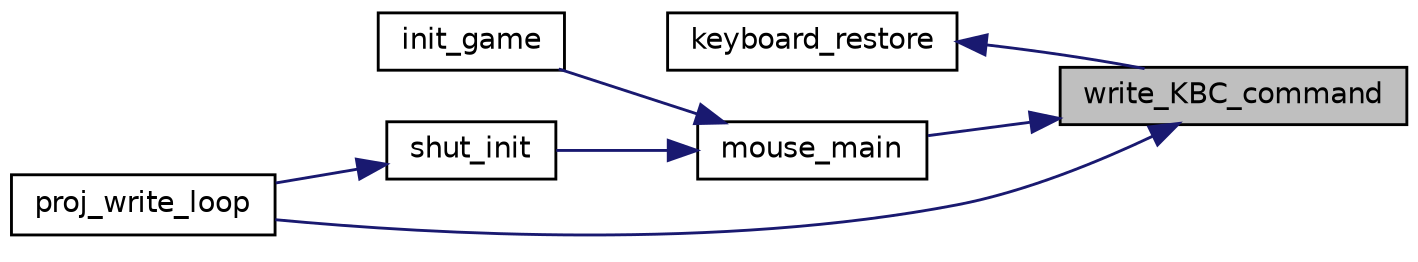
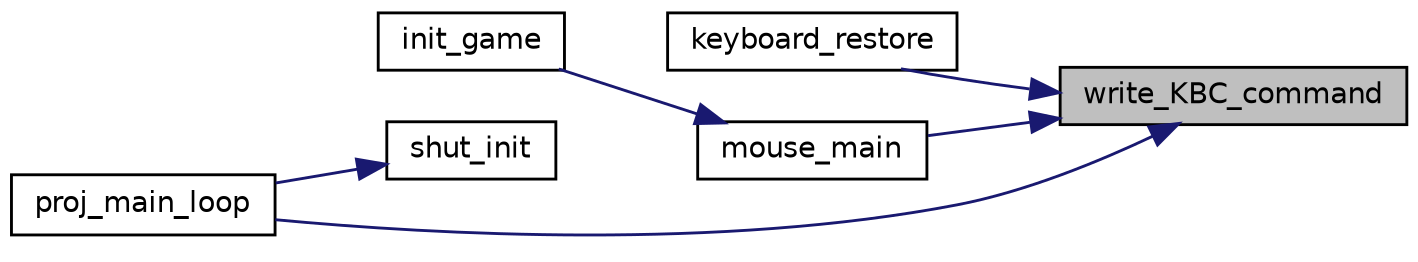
edge "write_KBC_command" -> "keyboard_restore": reversed
edge "shut_init" -> "mouse_main": removed
node "proj_write_loop": label "proj_write_loop" -> "proj_main_loop"
